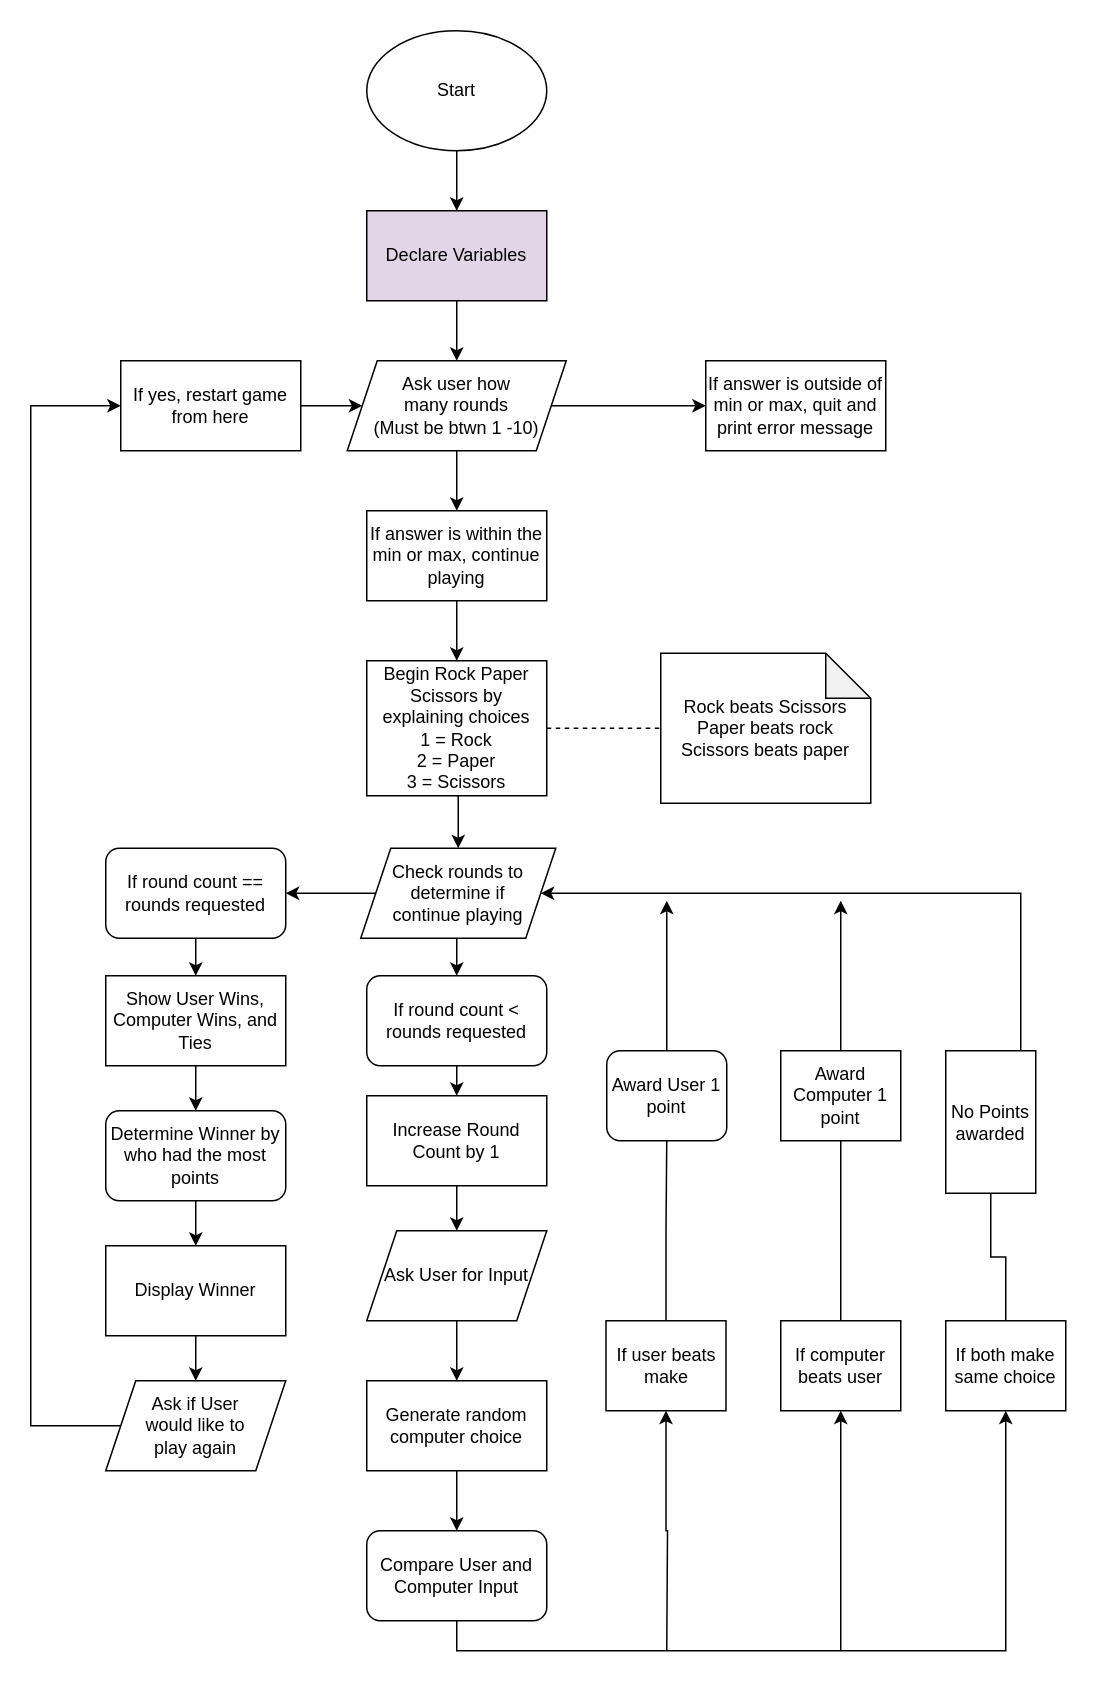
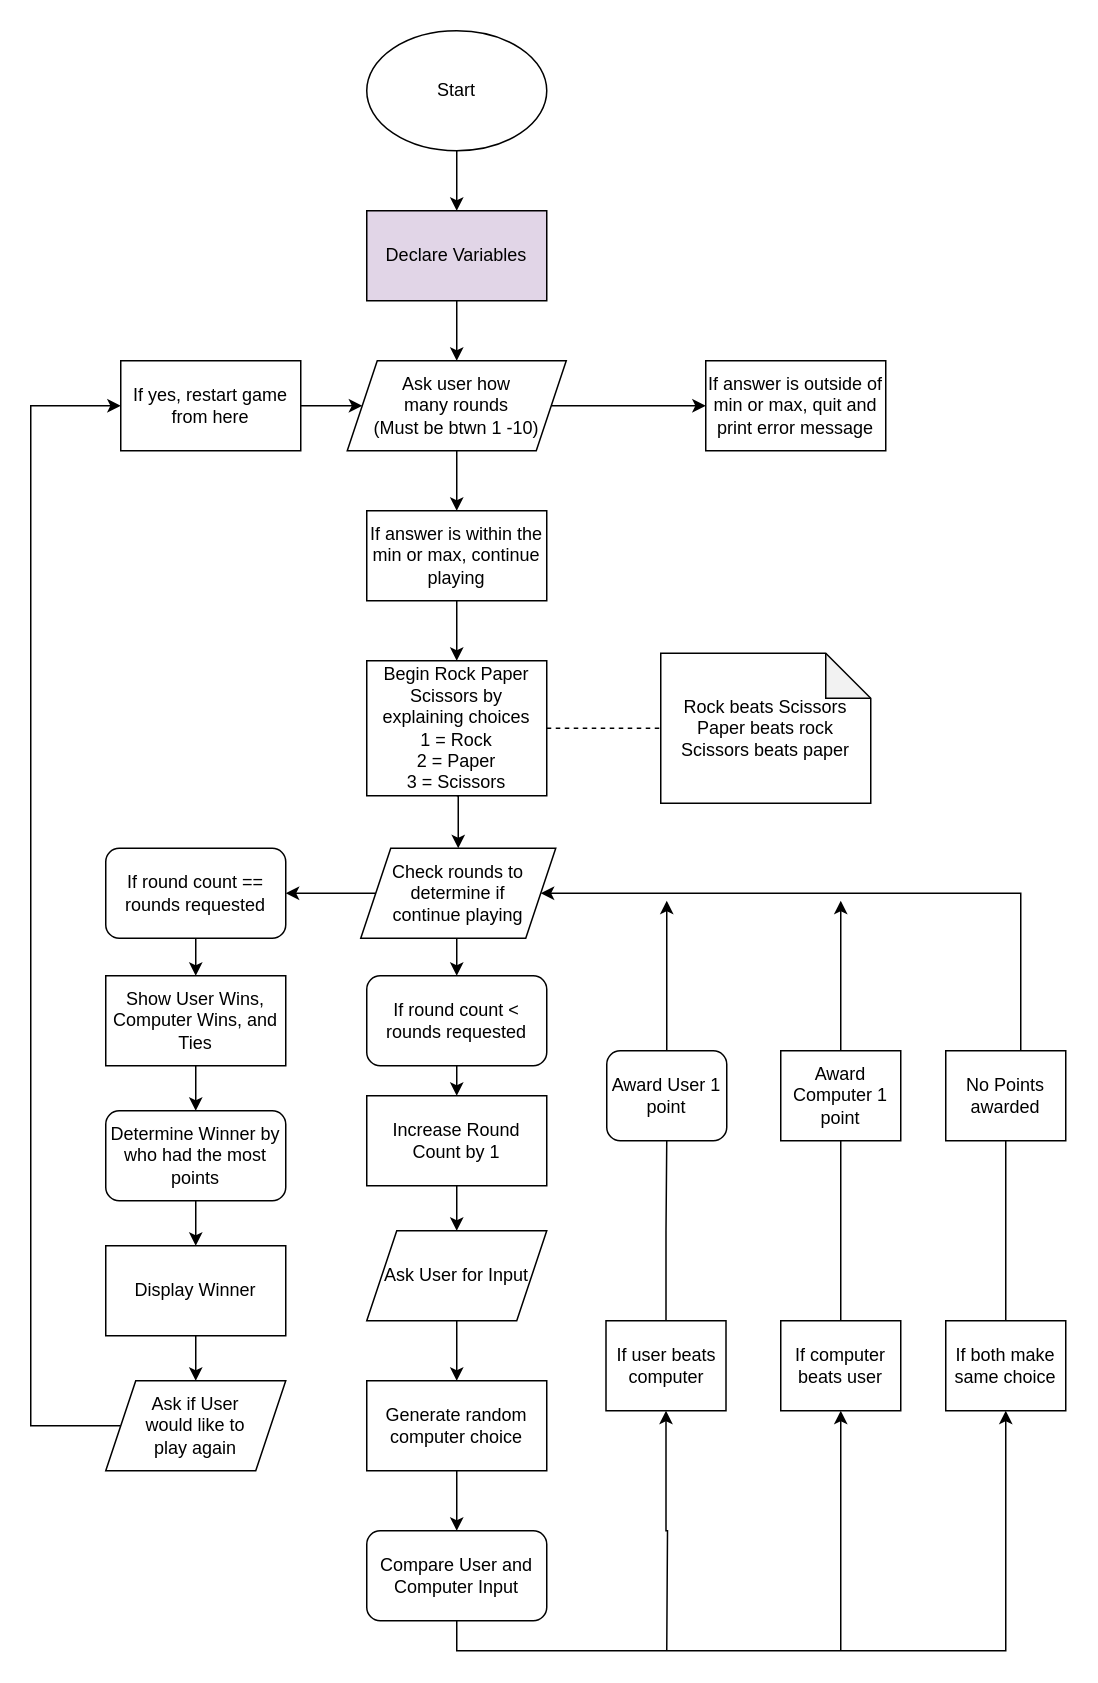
node "No Points awarded": size 90x143 -> 120x90
node "If user beats make": label "If user beats make" -> "If user beats computer"
